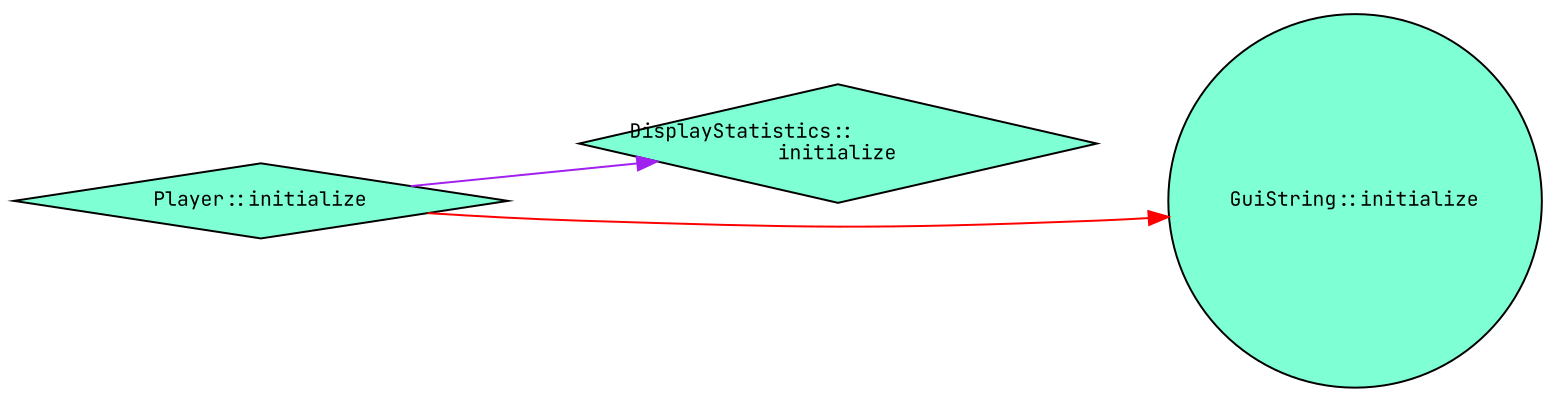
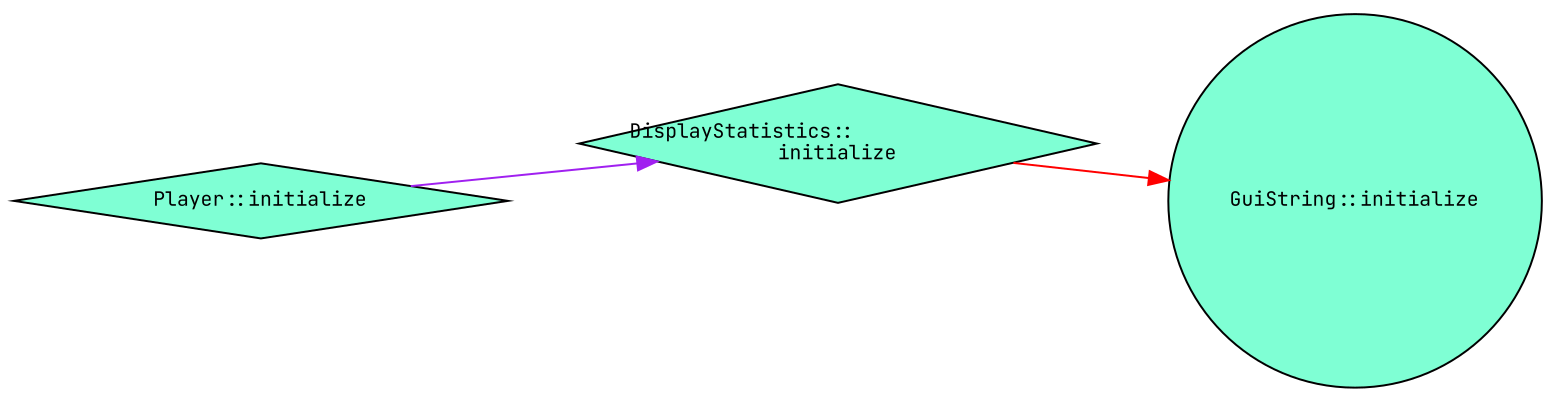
edge "Player::initialize" -> "GuiString::initialize": now "DisplayStatistics:: initialize" -> "GuiString::initialize"
